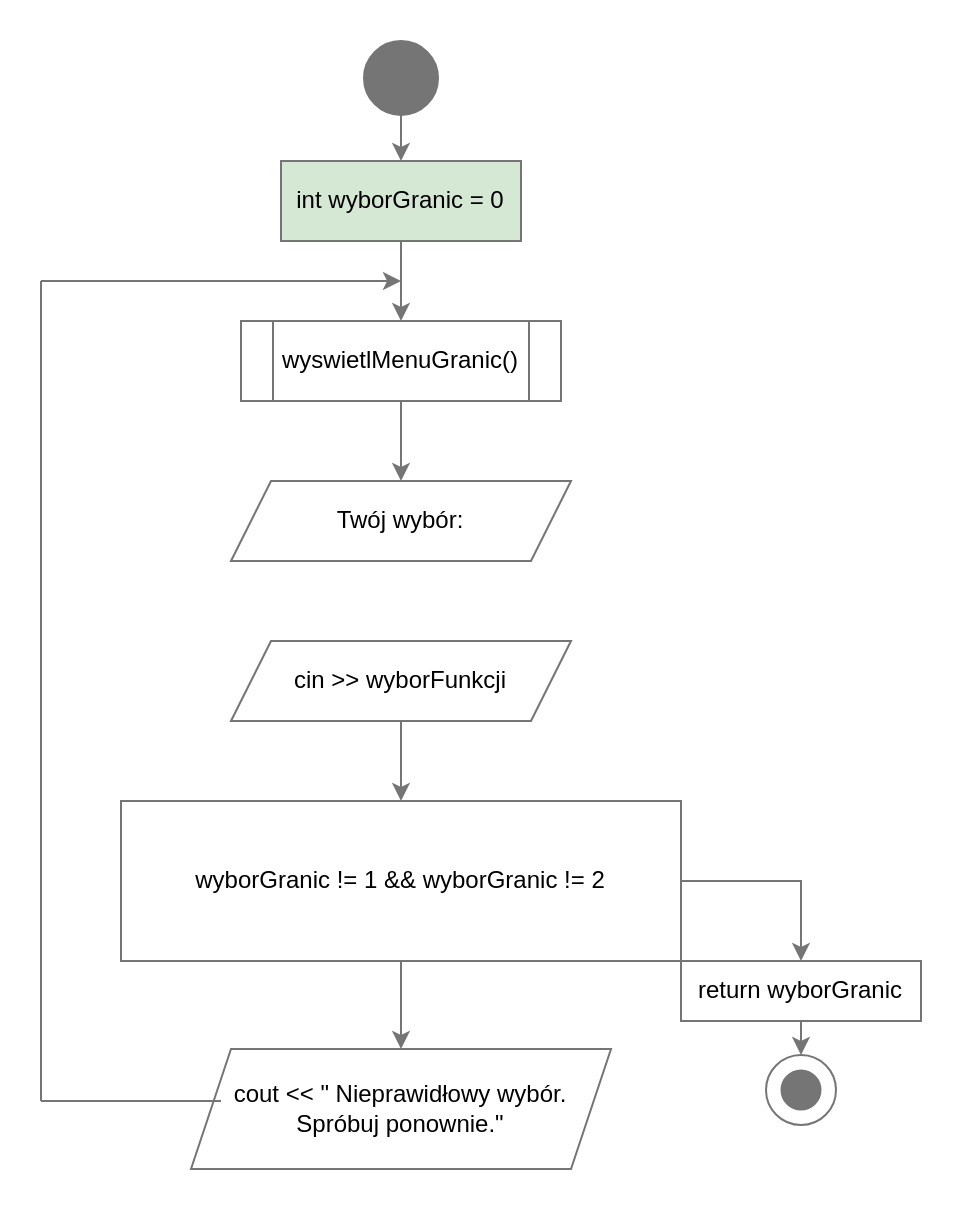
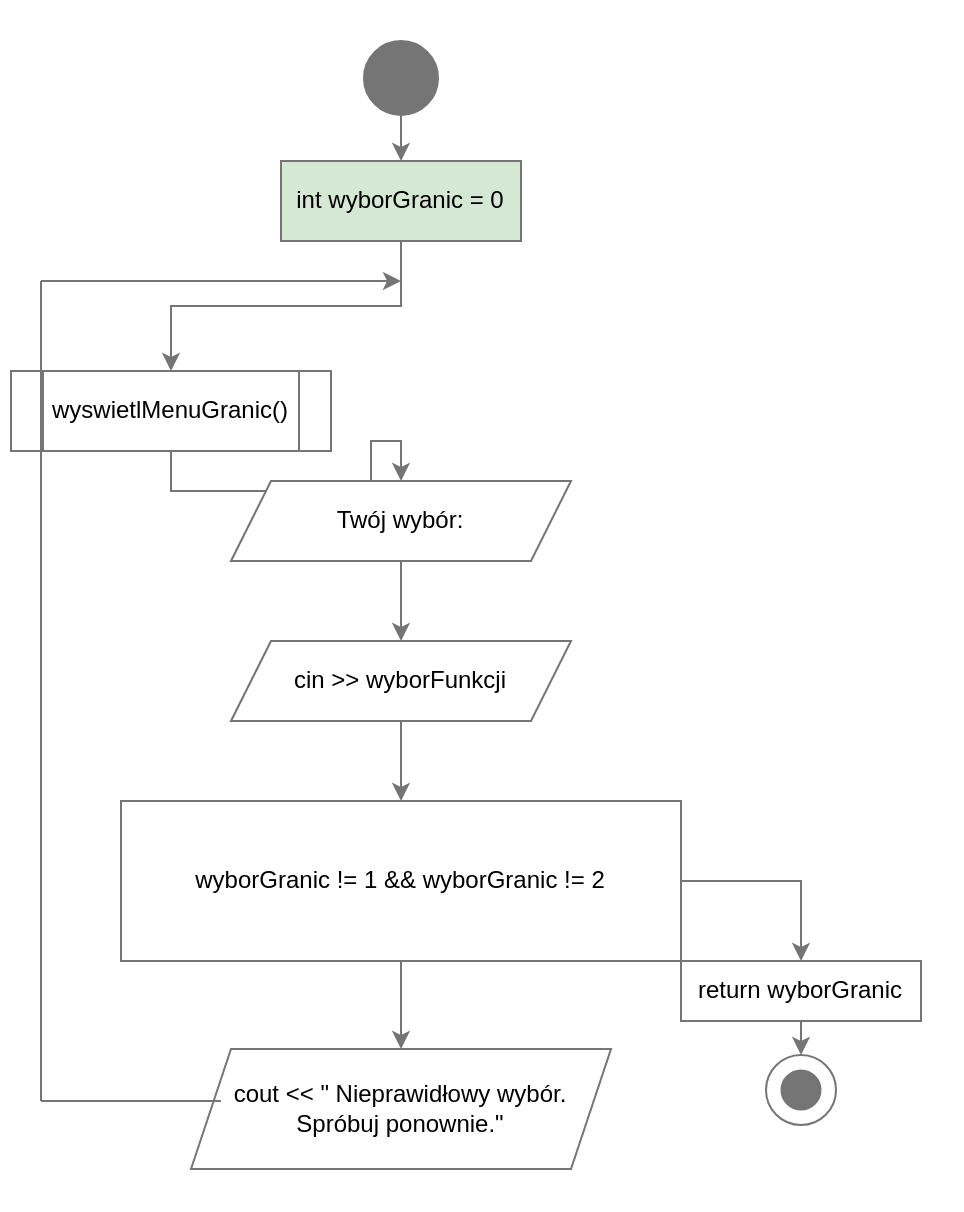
node "wyswietlMenuGranic()": moved (401, 361) -> (171, 411)
edge "Twój wybór:" -> "cin >> wyborFunkcji": added
